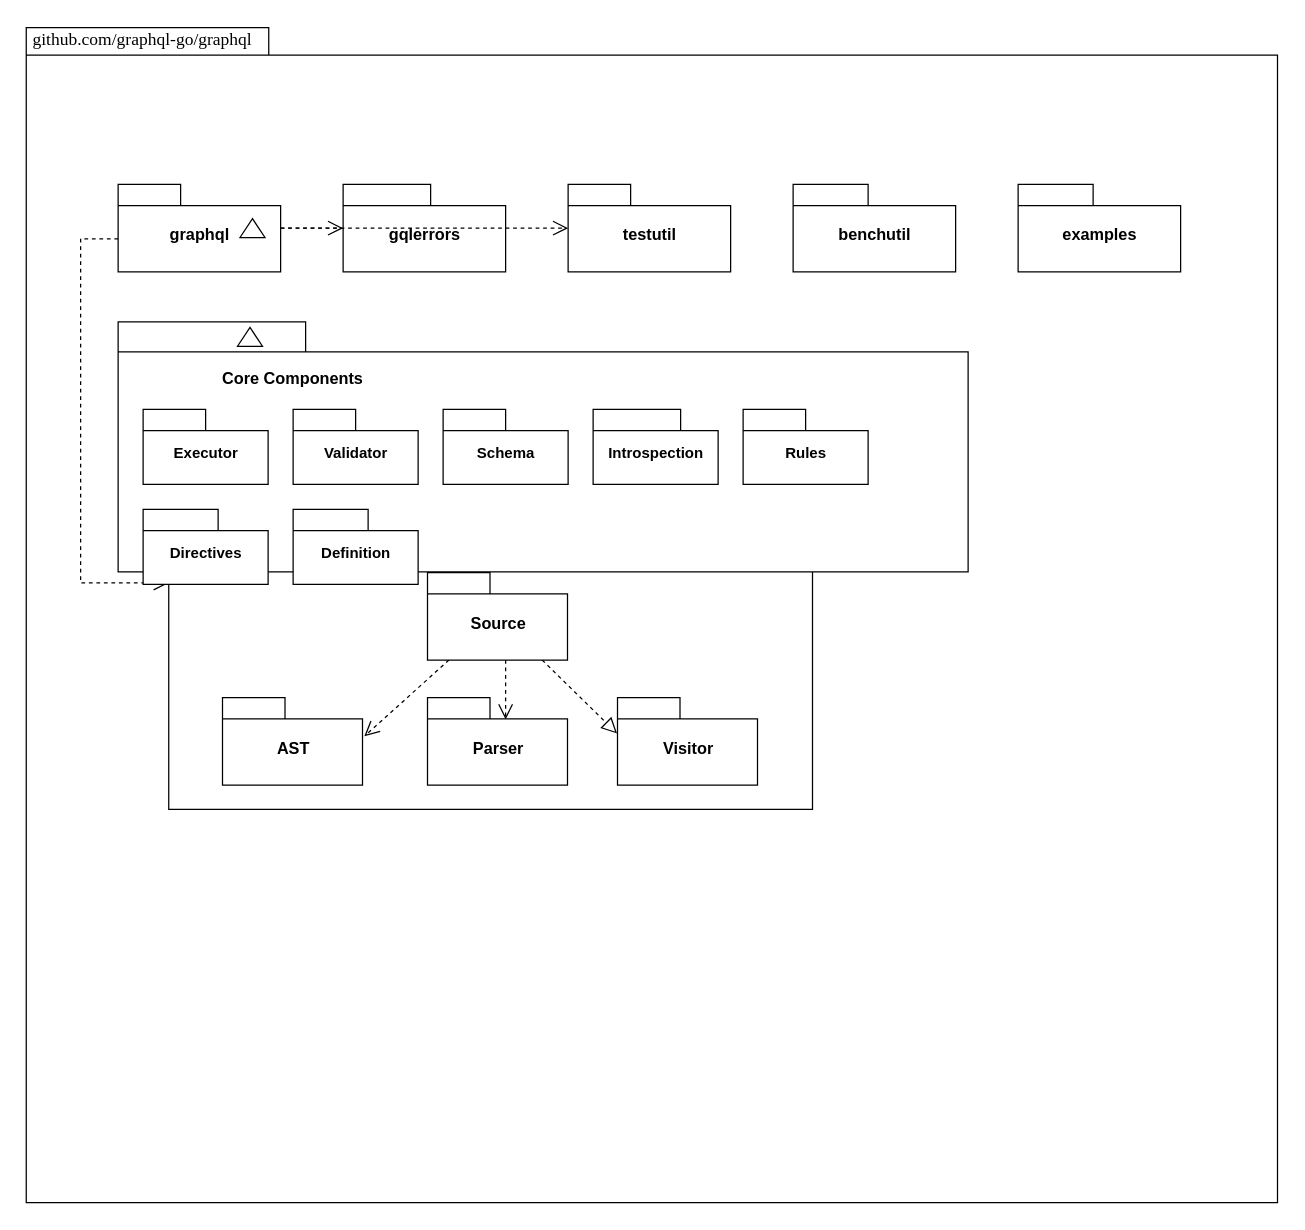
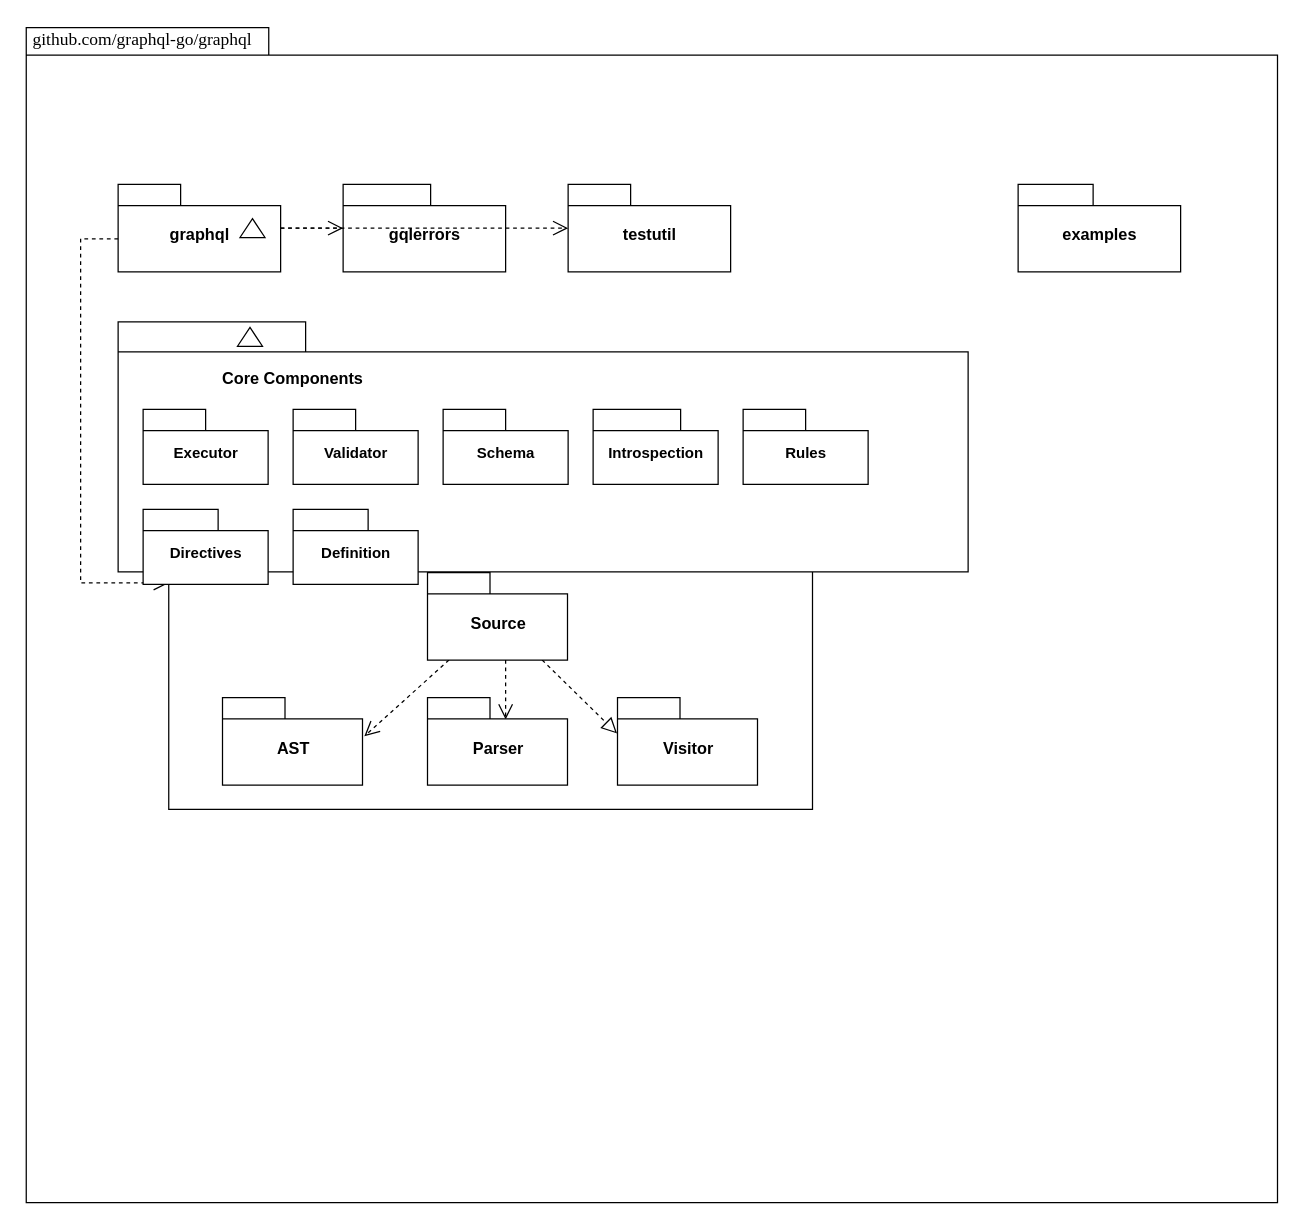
node "benchutil": removed
